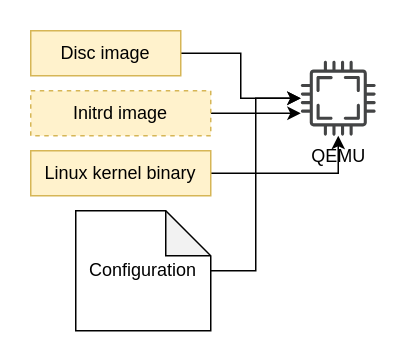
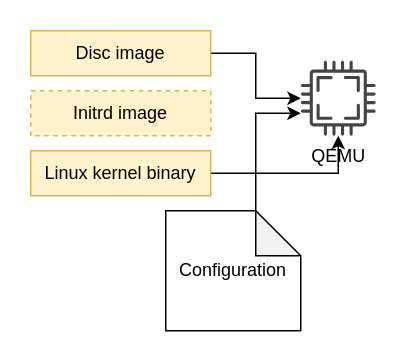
node "Disc image": size 150x45 -> 180x45
edge "Initrd image" -> "QEMU": removed
node "Configuration": moved (143, 271) -> (233, 271)
